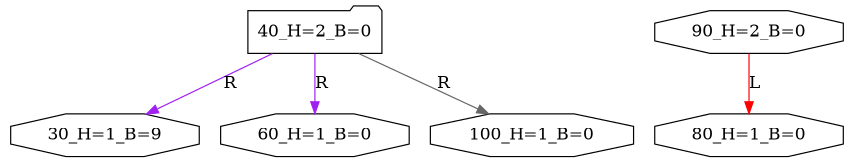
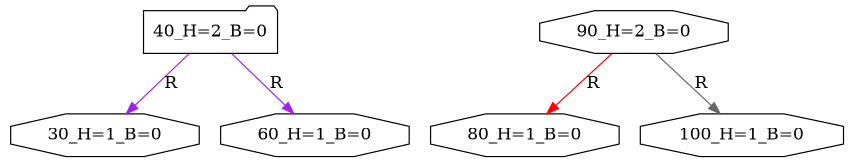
edge "40_H=2_B=0" -> "100_H=1_B=0": now "90_H=2_B=0" -> "100_H=1_B=0"
edge "90_H=2_B=0" -> "80_H=1_B=0": label "L" -> "R"
node "30_H=1_B=9": label "30_H=1_B=9" -> "30_H=1_B=0"
